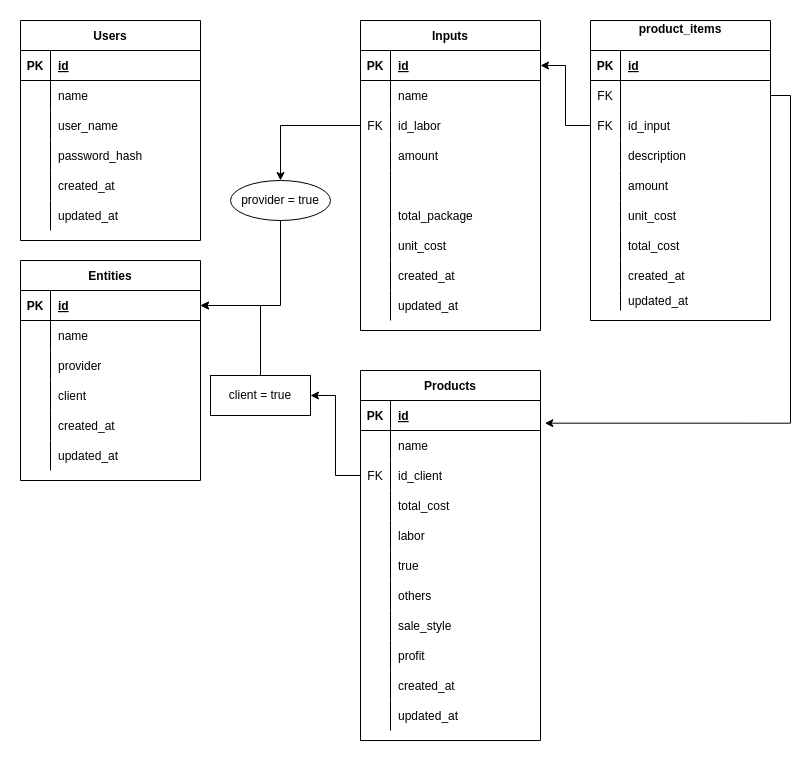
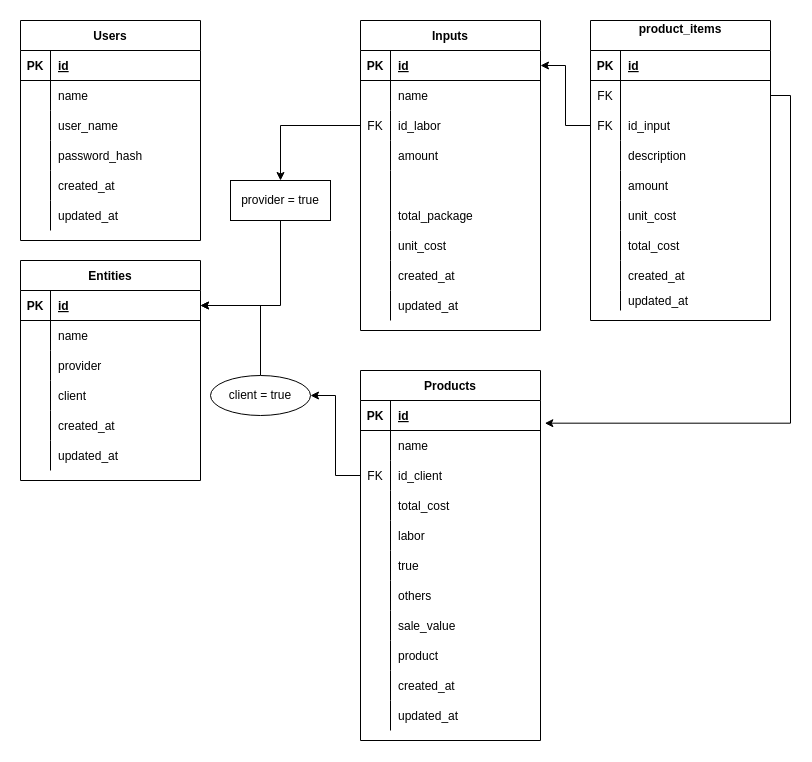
node "provider = true": shape ellipse -> rectangle
node "client = true": shape rectangle -> ellipse
node "sale_style": label "sale_style" -> "sale_value"
node "profit": label "profit" -> "product"
